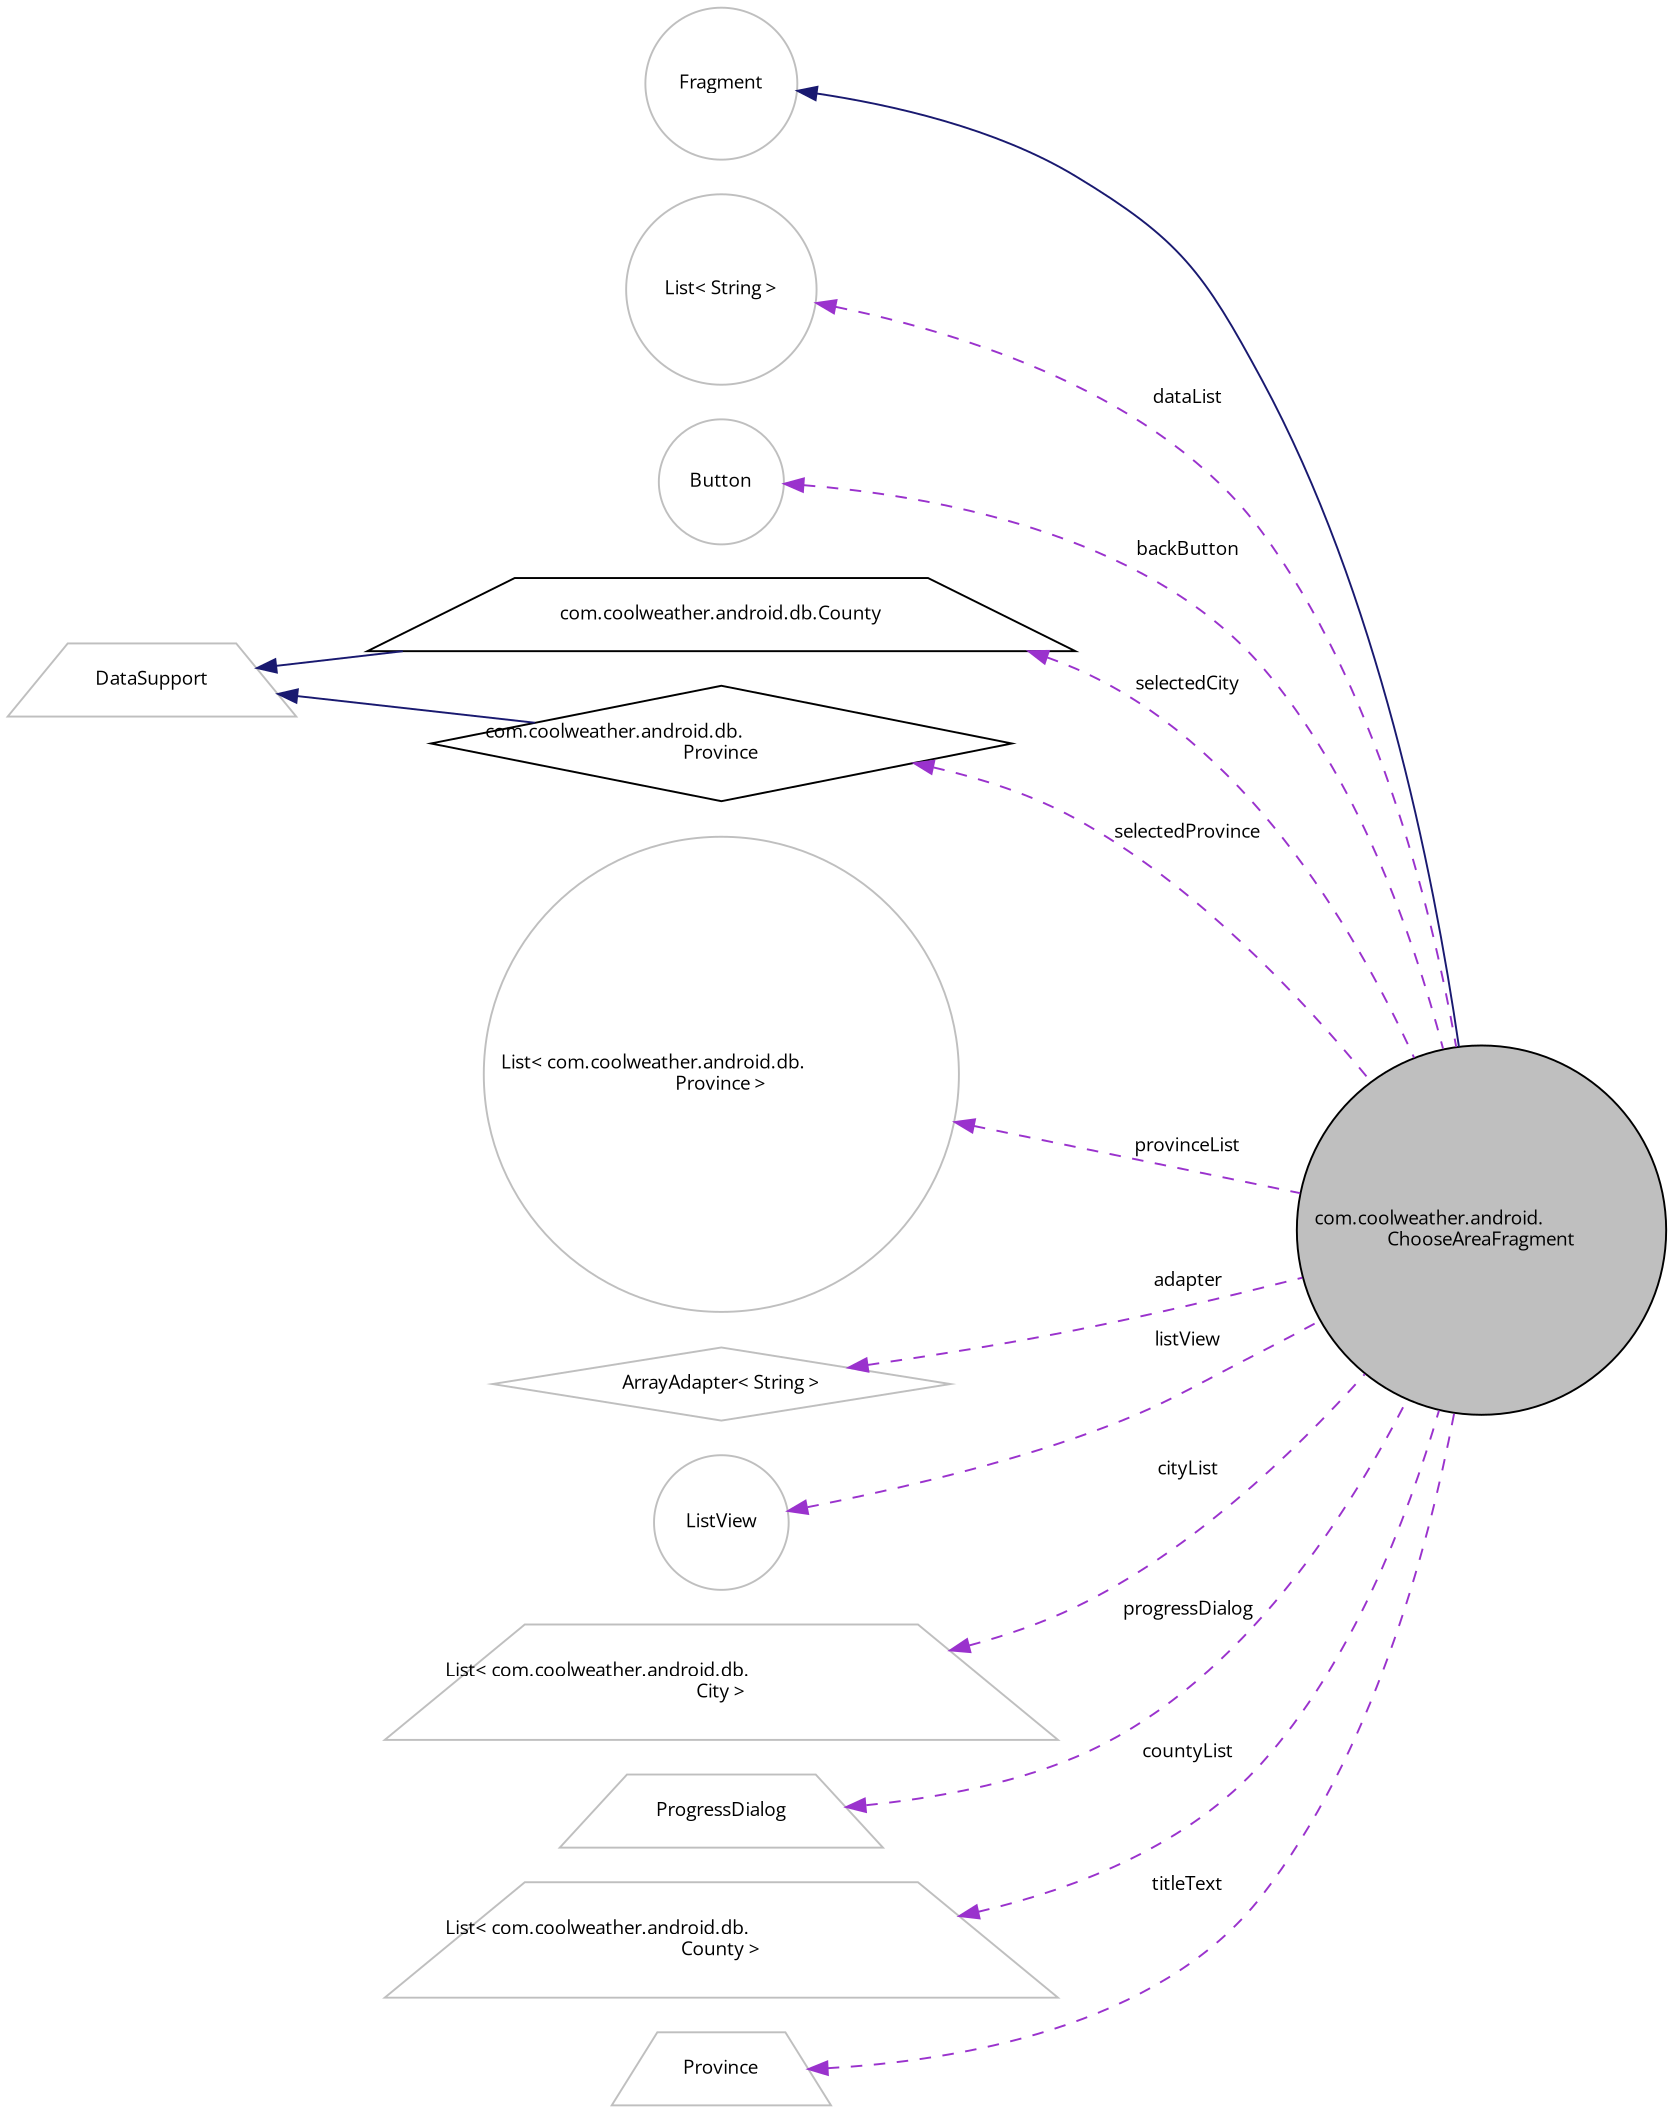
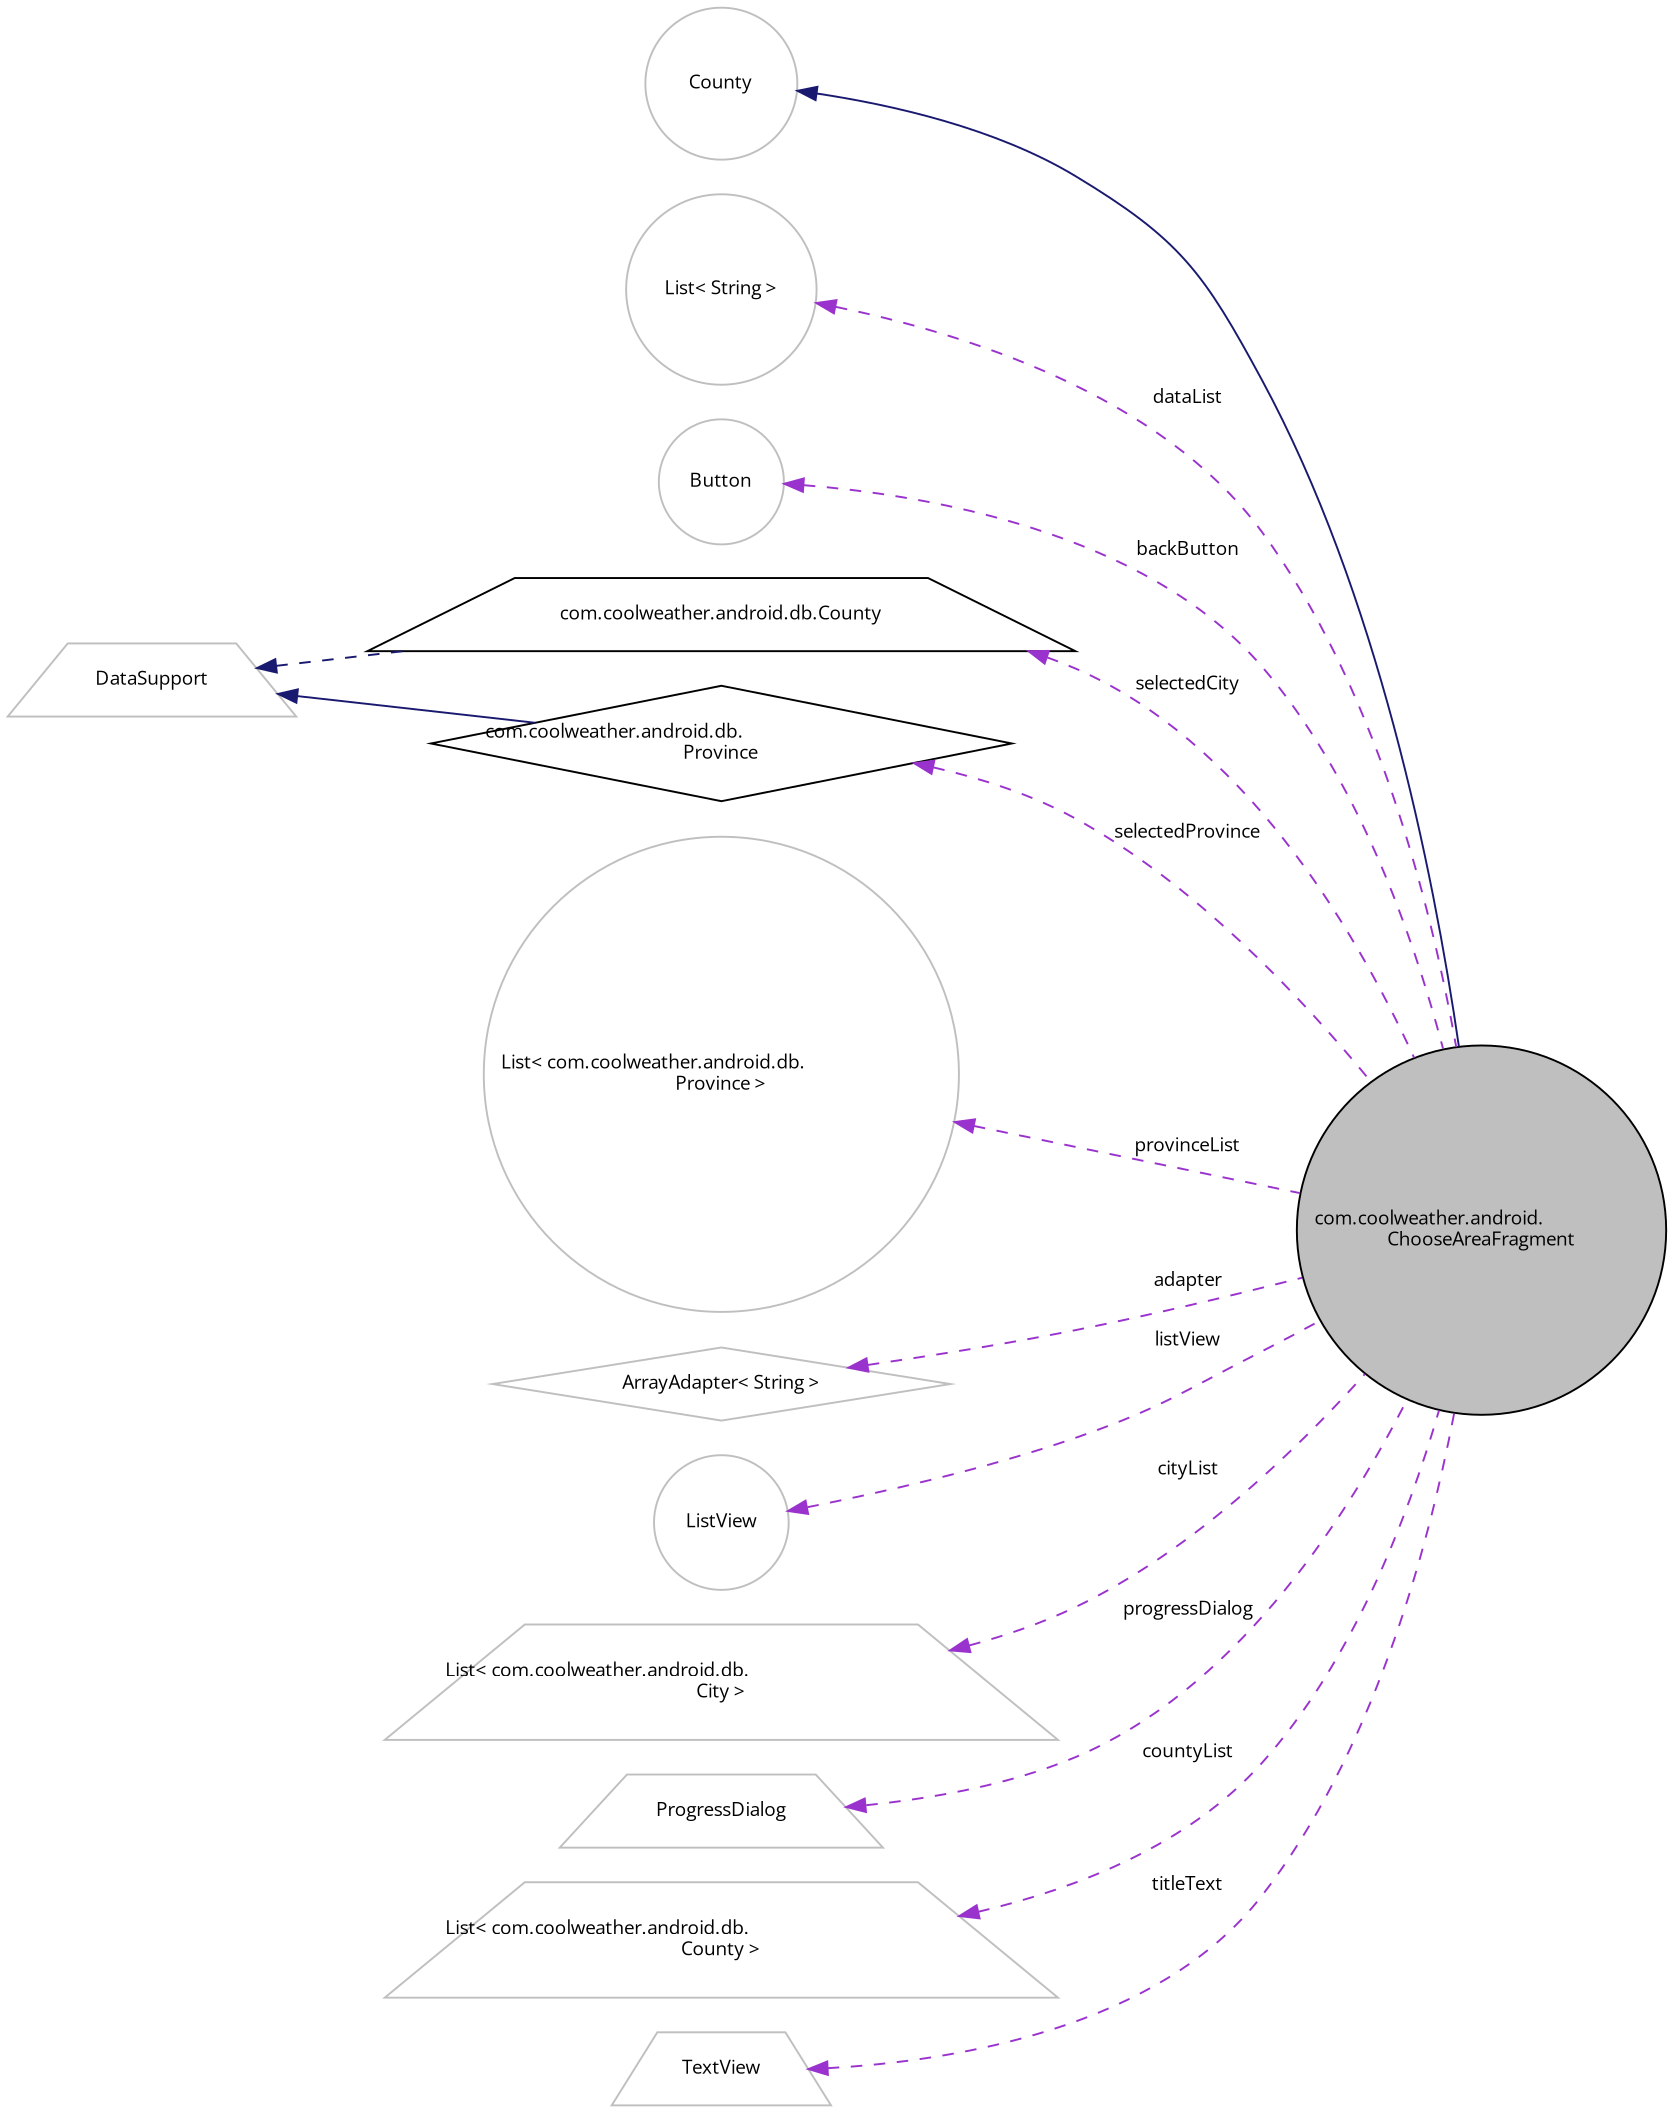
node "Fragment": label "Fragment" -> "County"
edge "com.coolweather.android.db.County" -> "DataSupport": style solid -> dashed
node "Province": label "Province" -> "TextView"
